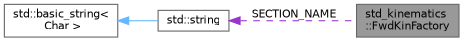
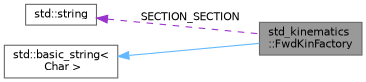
edge "std_kinematics ::FwdKinFactory" -> "std::string": label " SECTION_NAME" -> " SECTION_SECTION"
edge "std::string" -> "std::basic_string< Char >": now "std_kinematics ::FwdKinFactory" -> "std::basic_string< Char >"
